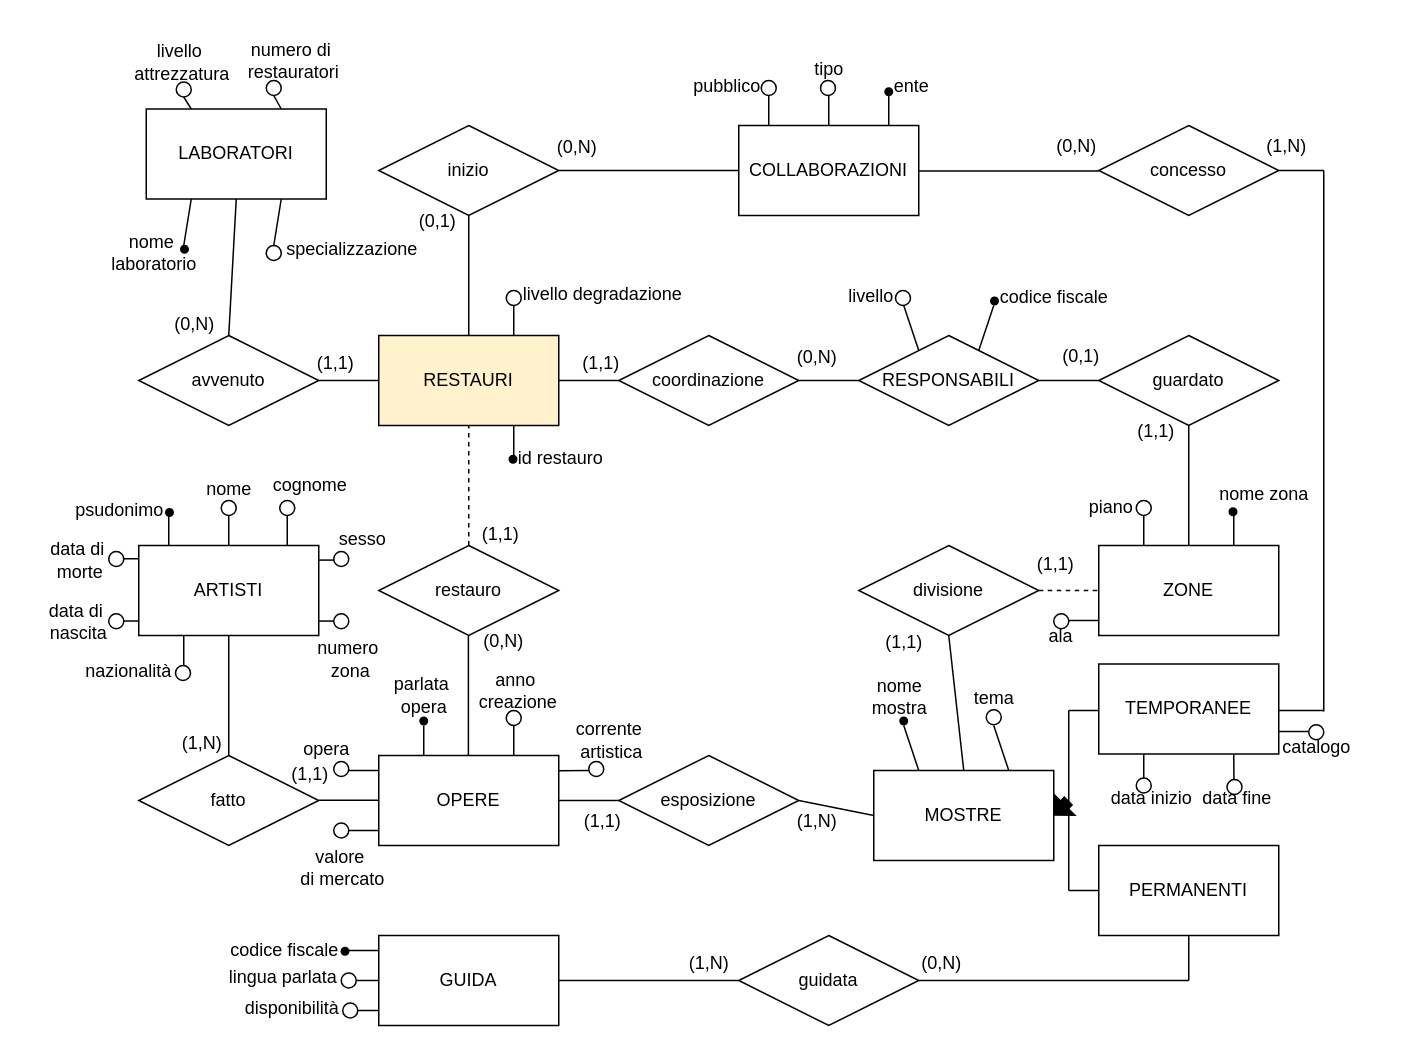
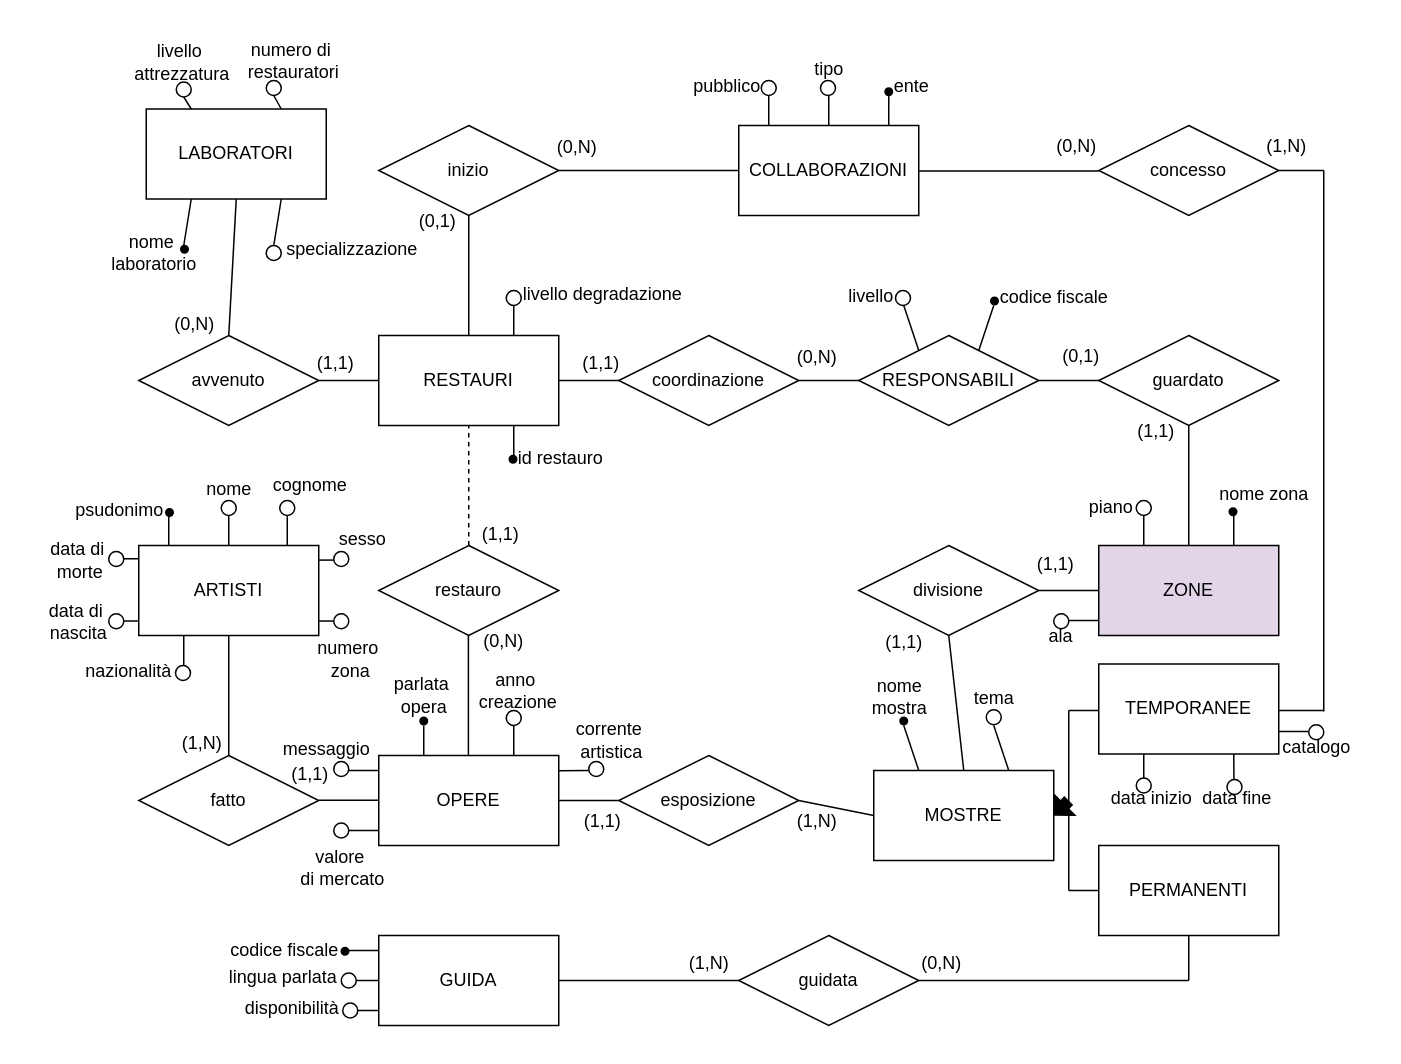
node "RESTAURI": fillcolor #fff2cc -> #ffffff
edge "divisione" -- "ZONE": style dashed -> solid
node "ZONE": fillcolor #ffffff -> #e1d5e7
node "opera": label "opera" -> "messaggio"
